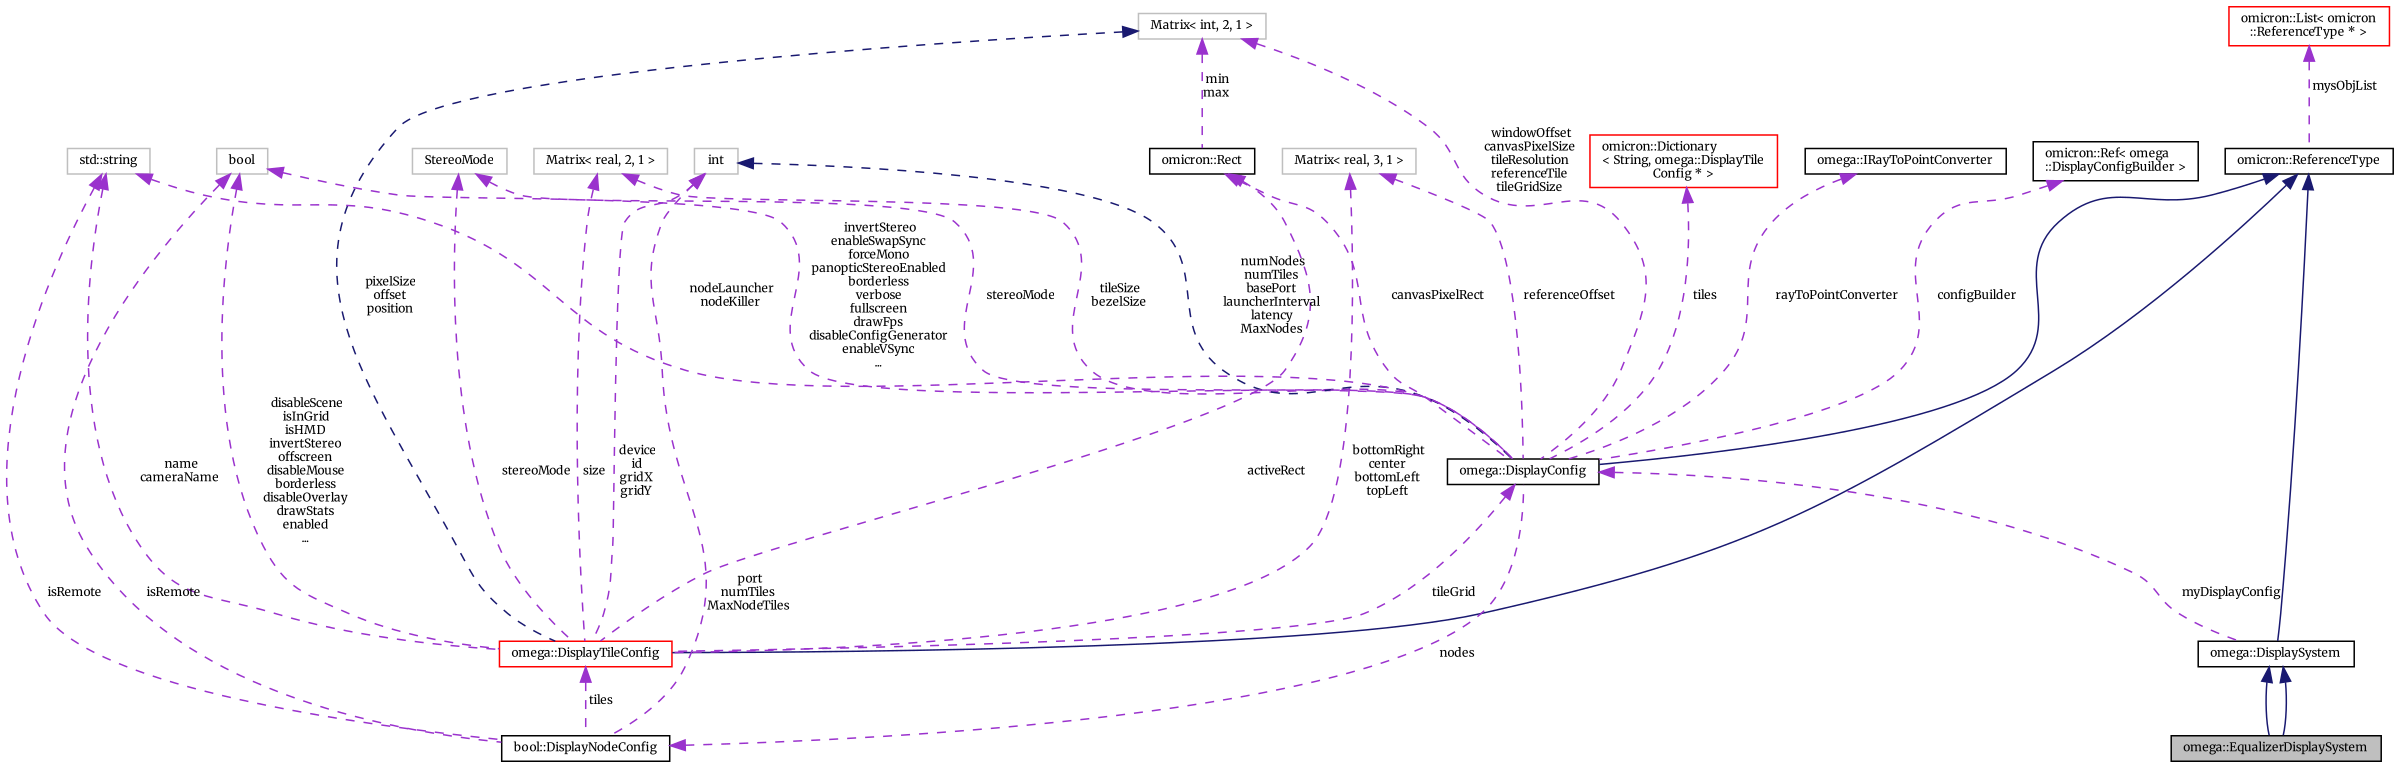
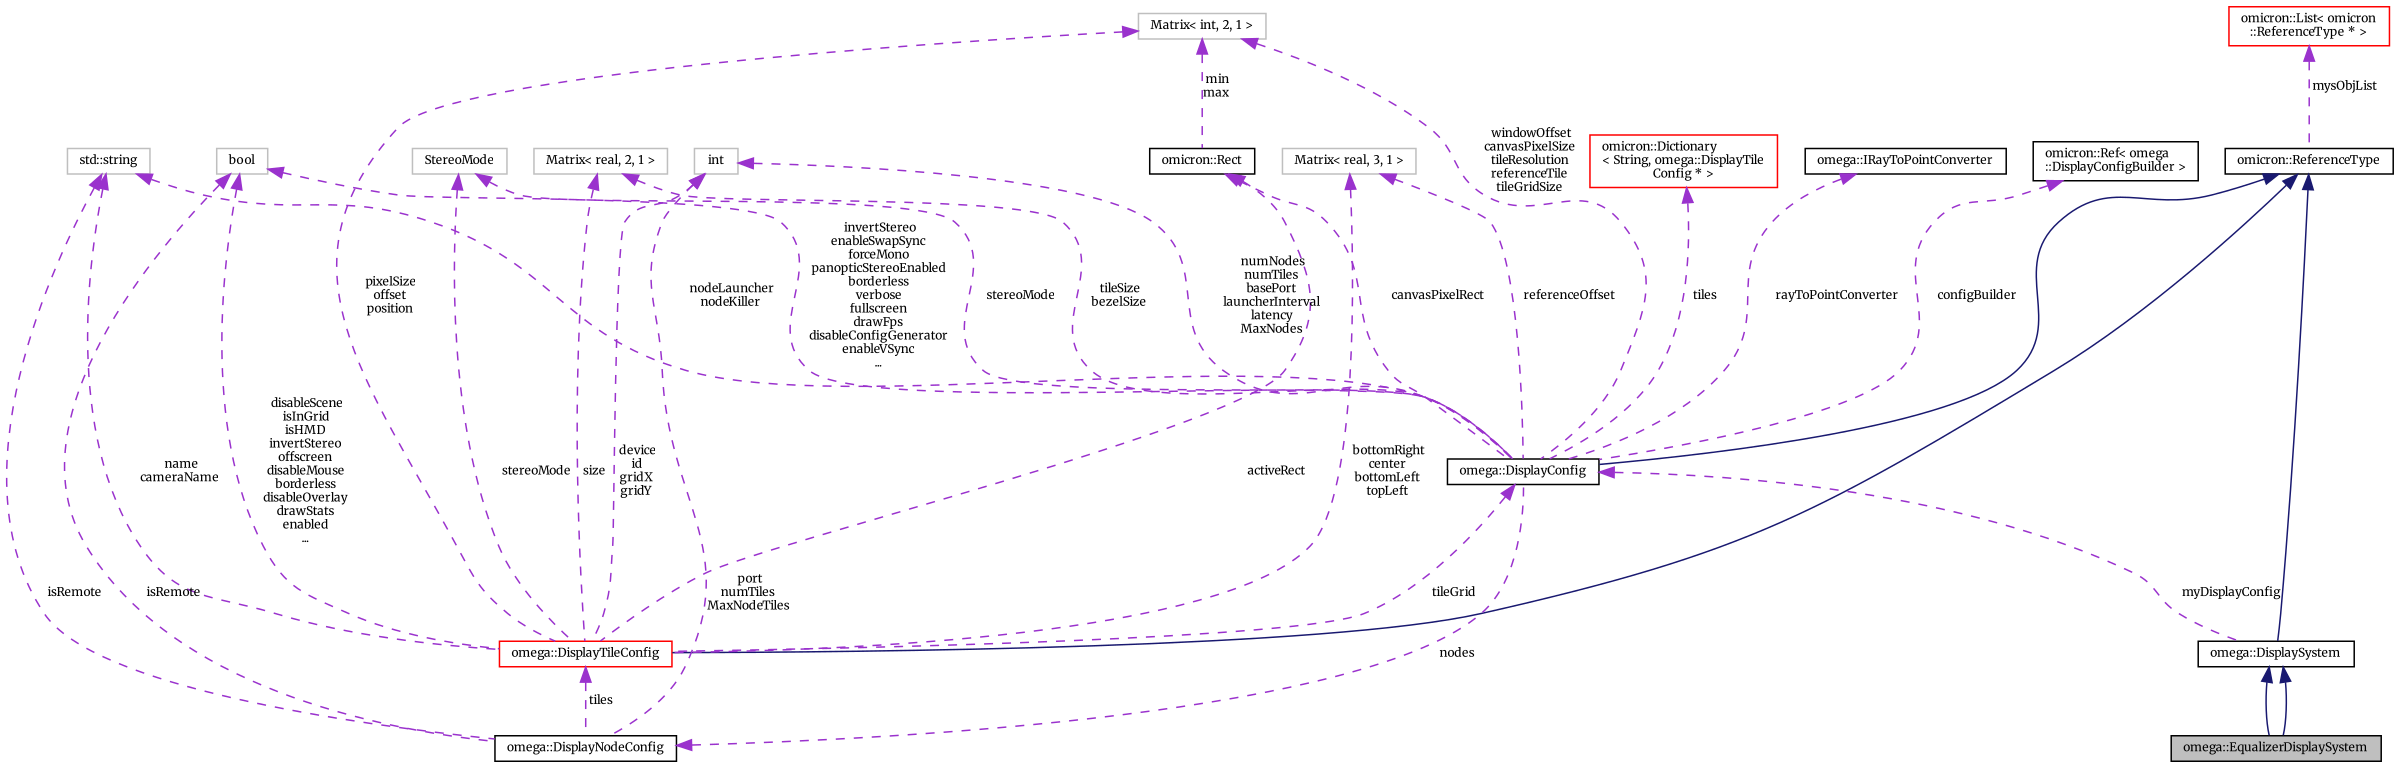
edge "omega::DisplayTileConfig" -> "Matrix< int, 2, 1 >": color midnightblue -> darkorchid3
edge "omega::DisplayConfig" -> "int": color midnightblue -> darkorchid3
node "bool::DisplayNodeConfig": label "bool::DisplayNodeConfig" -> "omega::DisplayNodeConfig"
